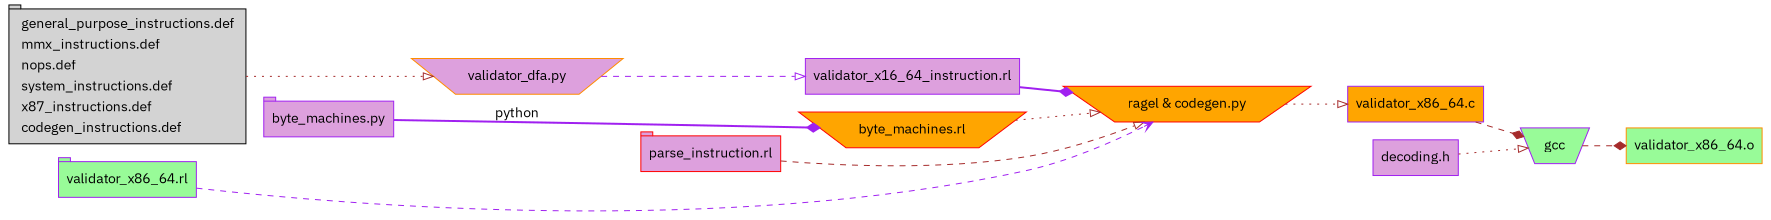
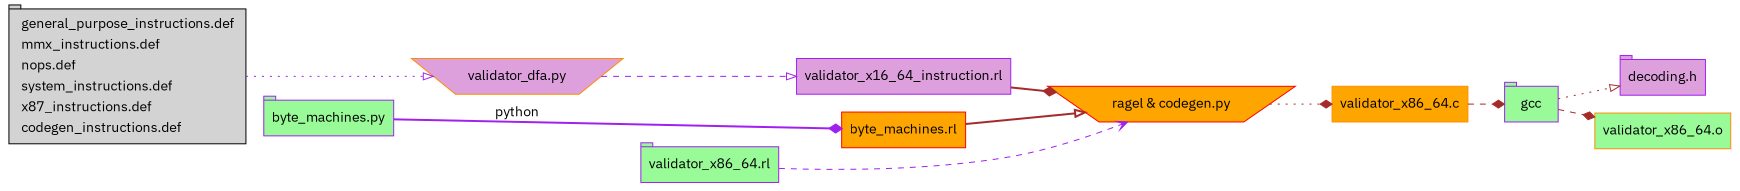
edge "general_purpose_instructions.def" -> "validator_dfa.py": color brown -> purple
edge "validator_x16_64_instruction.rl" -> "ragel & codegen.py": color purple -> brown
edge "ragel & codegen.py" -> "validator_x86_64.c": arrowhead onormal -> diamond
node "validator_x86_64.c": color purple -> darkorange
edge "byte_machines.rl" -> "ragel & codegen.py": style dotted -> bold
node "byte_machines.py": fillcolor plum -> palegreen
node "byte_machines.rl": shape invtrapezium -> box
node "gcc": shape invtrapezium -> tab
edge "decoding.h" -> "gcc": reversed
node "parse_instruction.rl": removed
node "decoding.h": shape box -> tab
